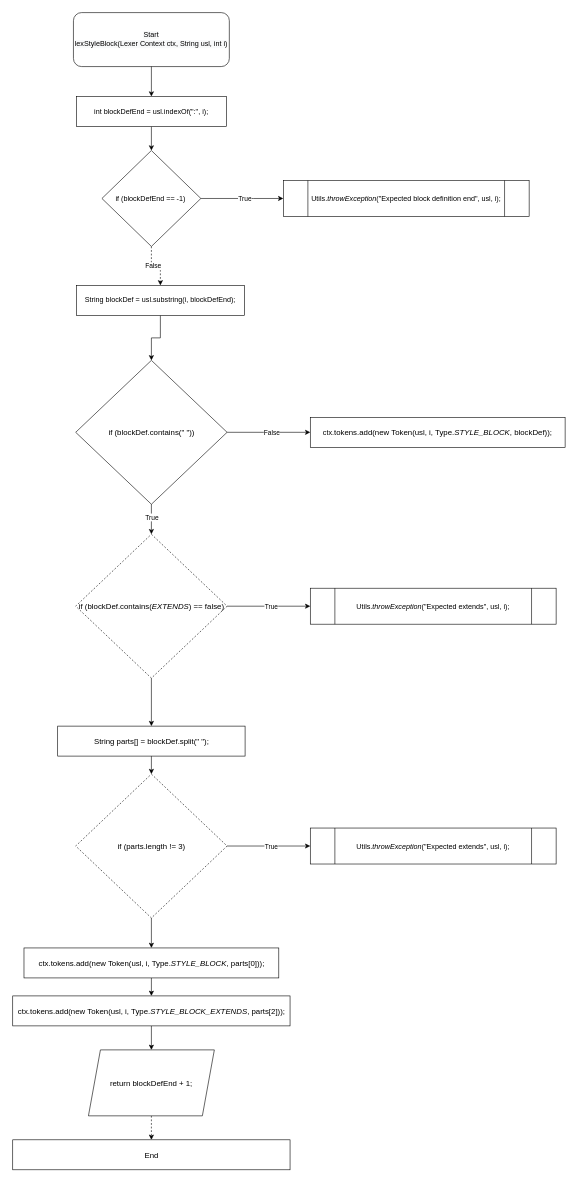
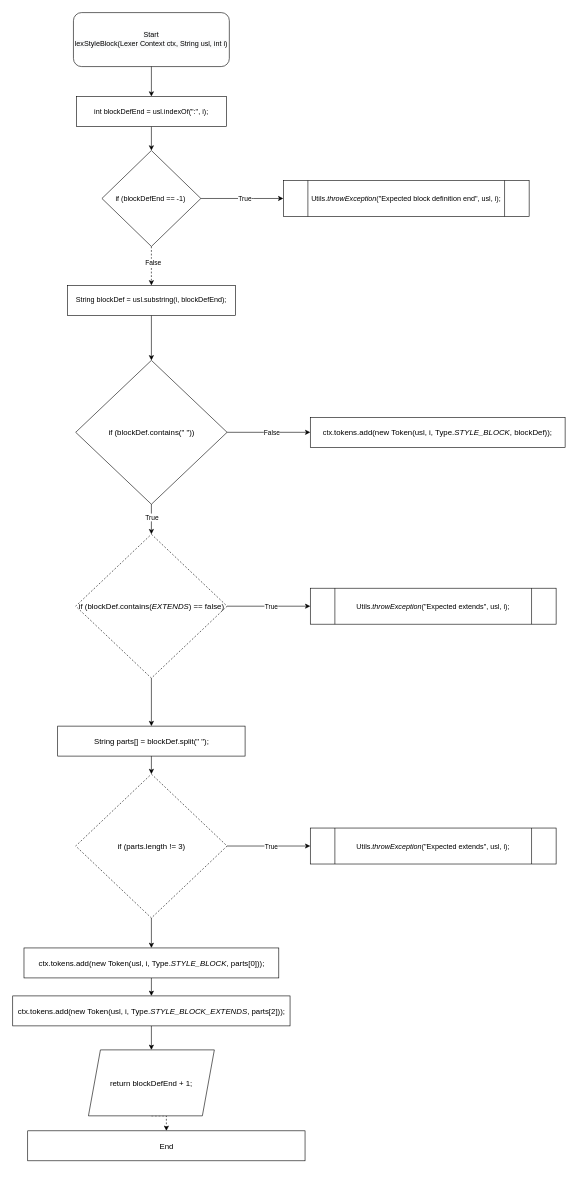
node "String blockDef = usl.substring(i, blockDefEnd);": moved (161, 300) -> (152, 300)
node "End": moved (152, 1155) -> (167, 1146)
